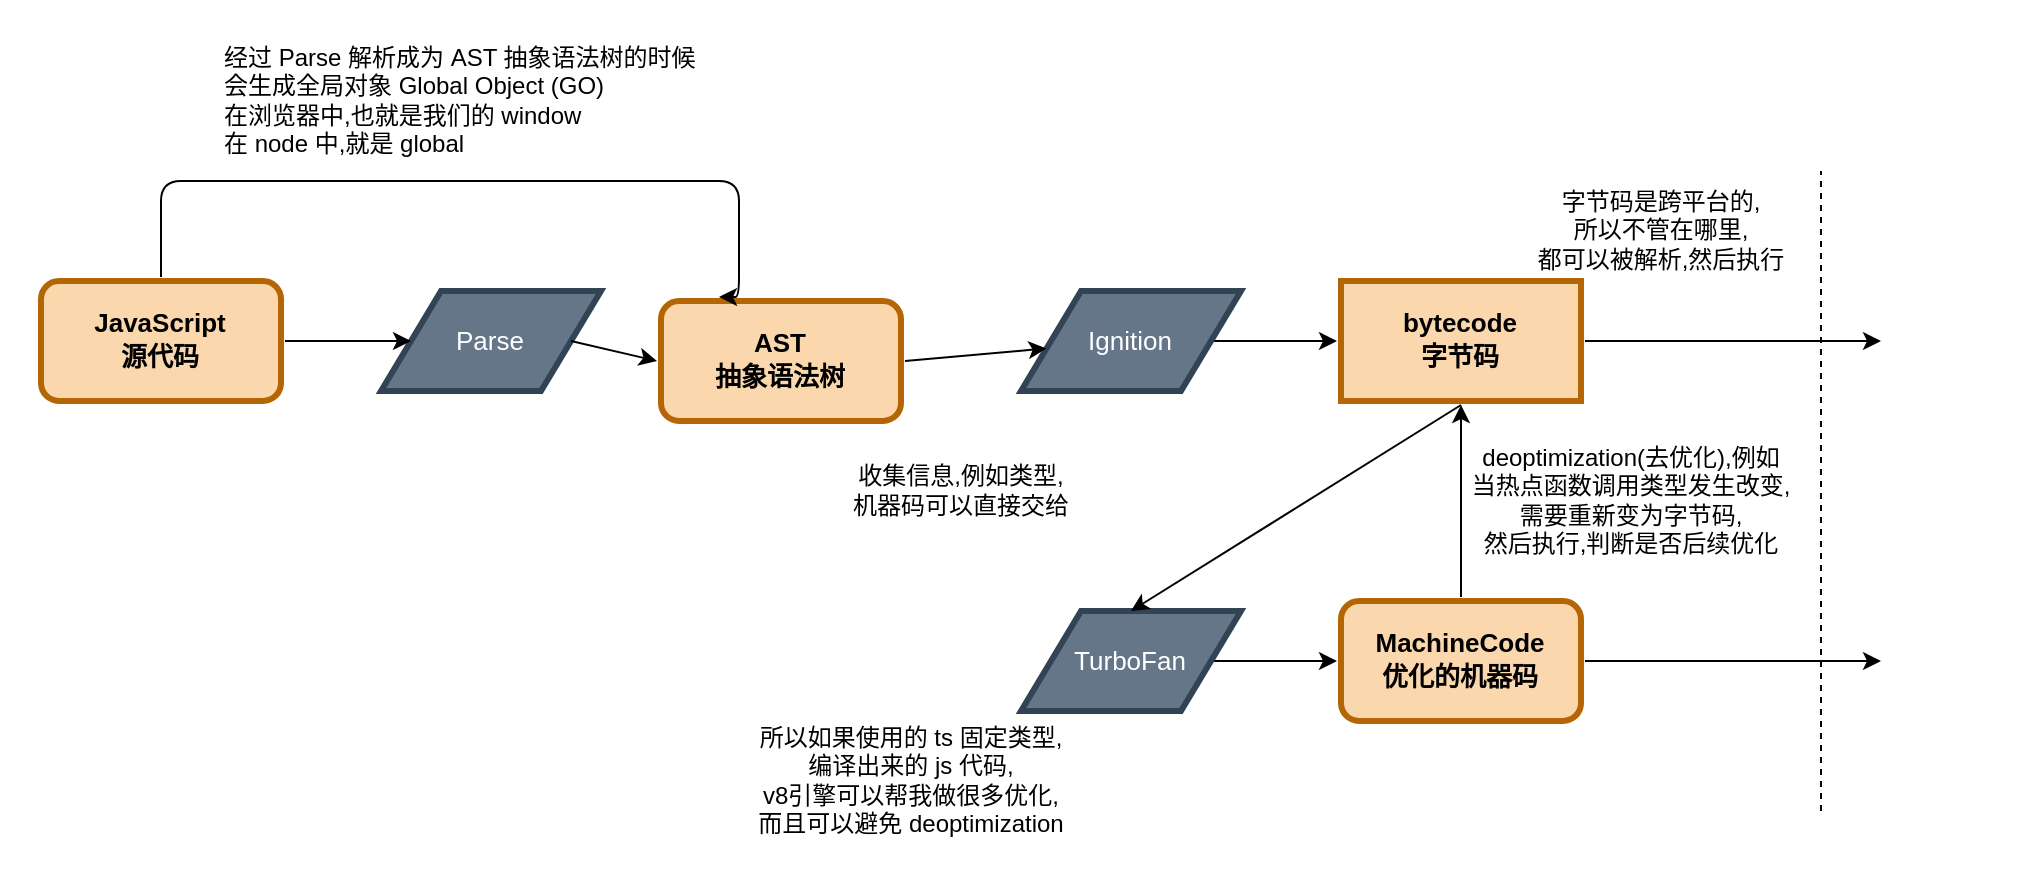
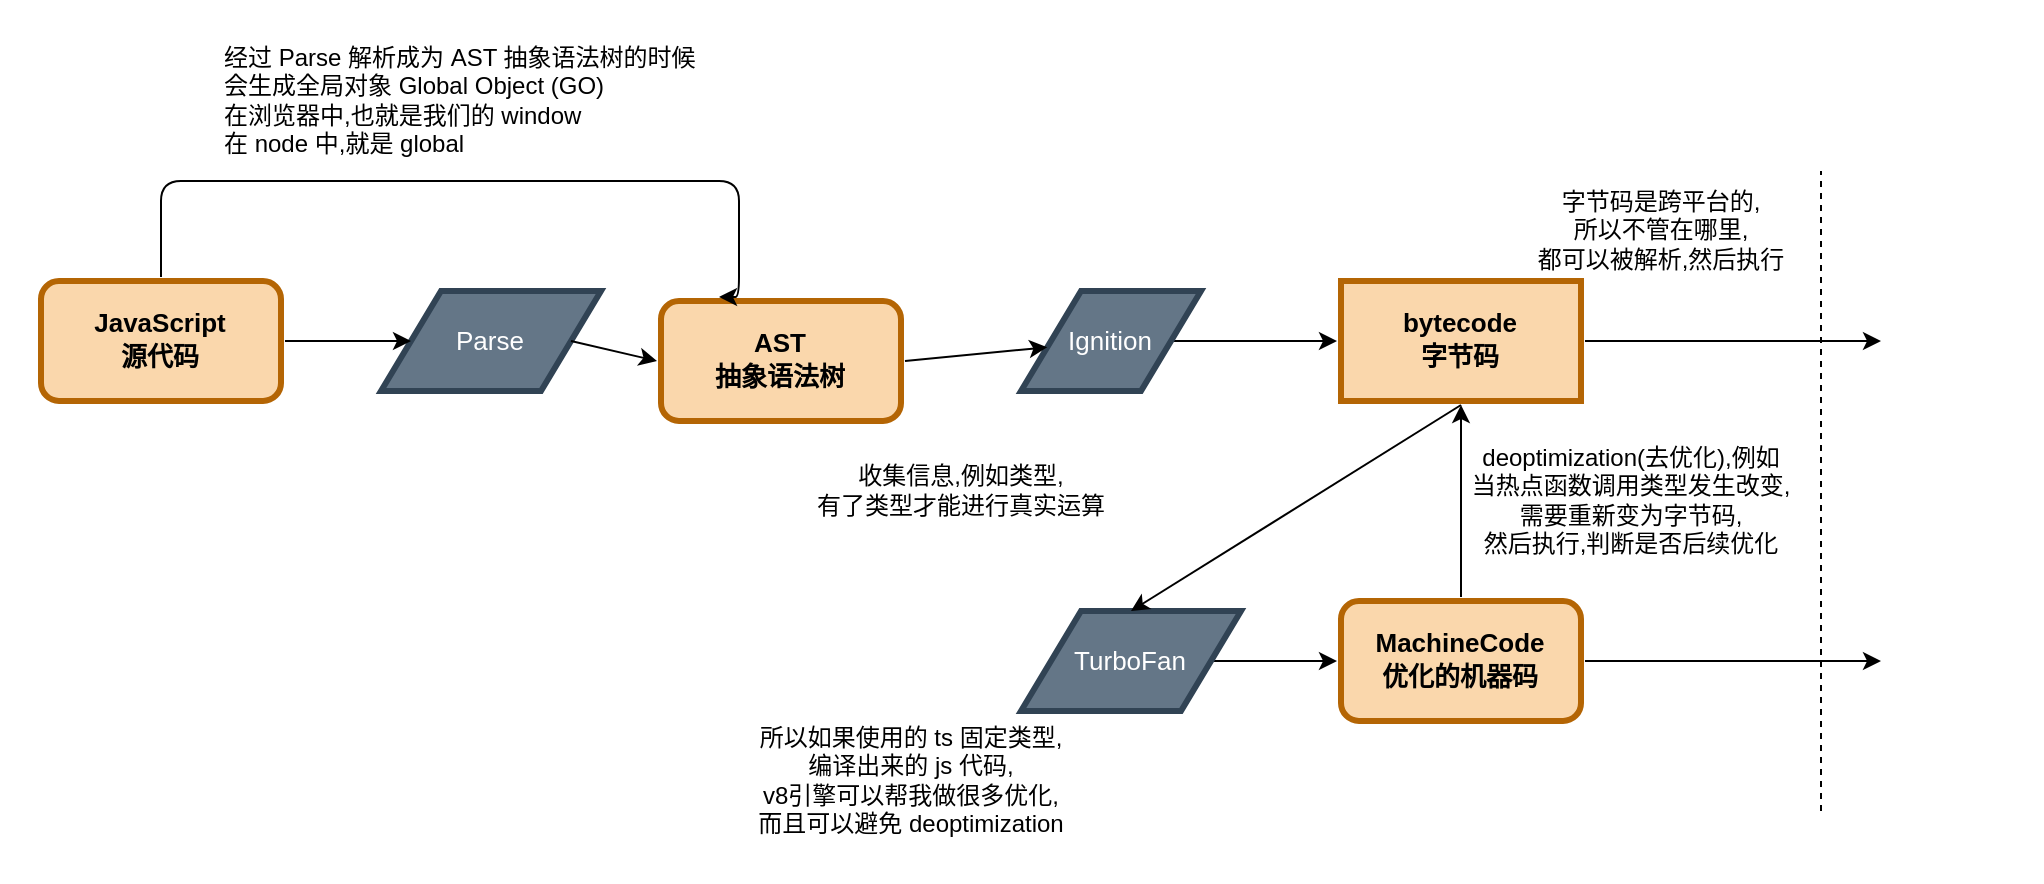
node "Ignition": size 220x100 -> 180x100
node "收集信息,例如类型, 机器码可以直接交给": label "收集信息,例如类型, 机器码可以直接交给" -> "收集信息,例如类型, 有了类型才能进行真实运算"
